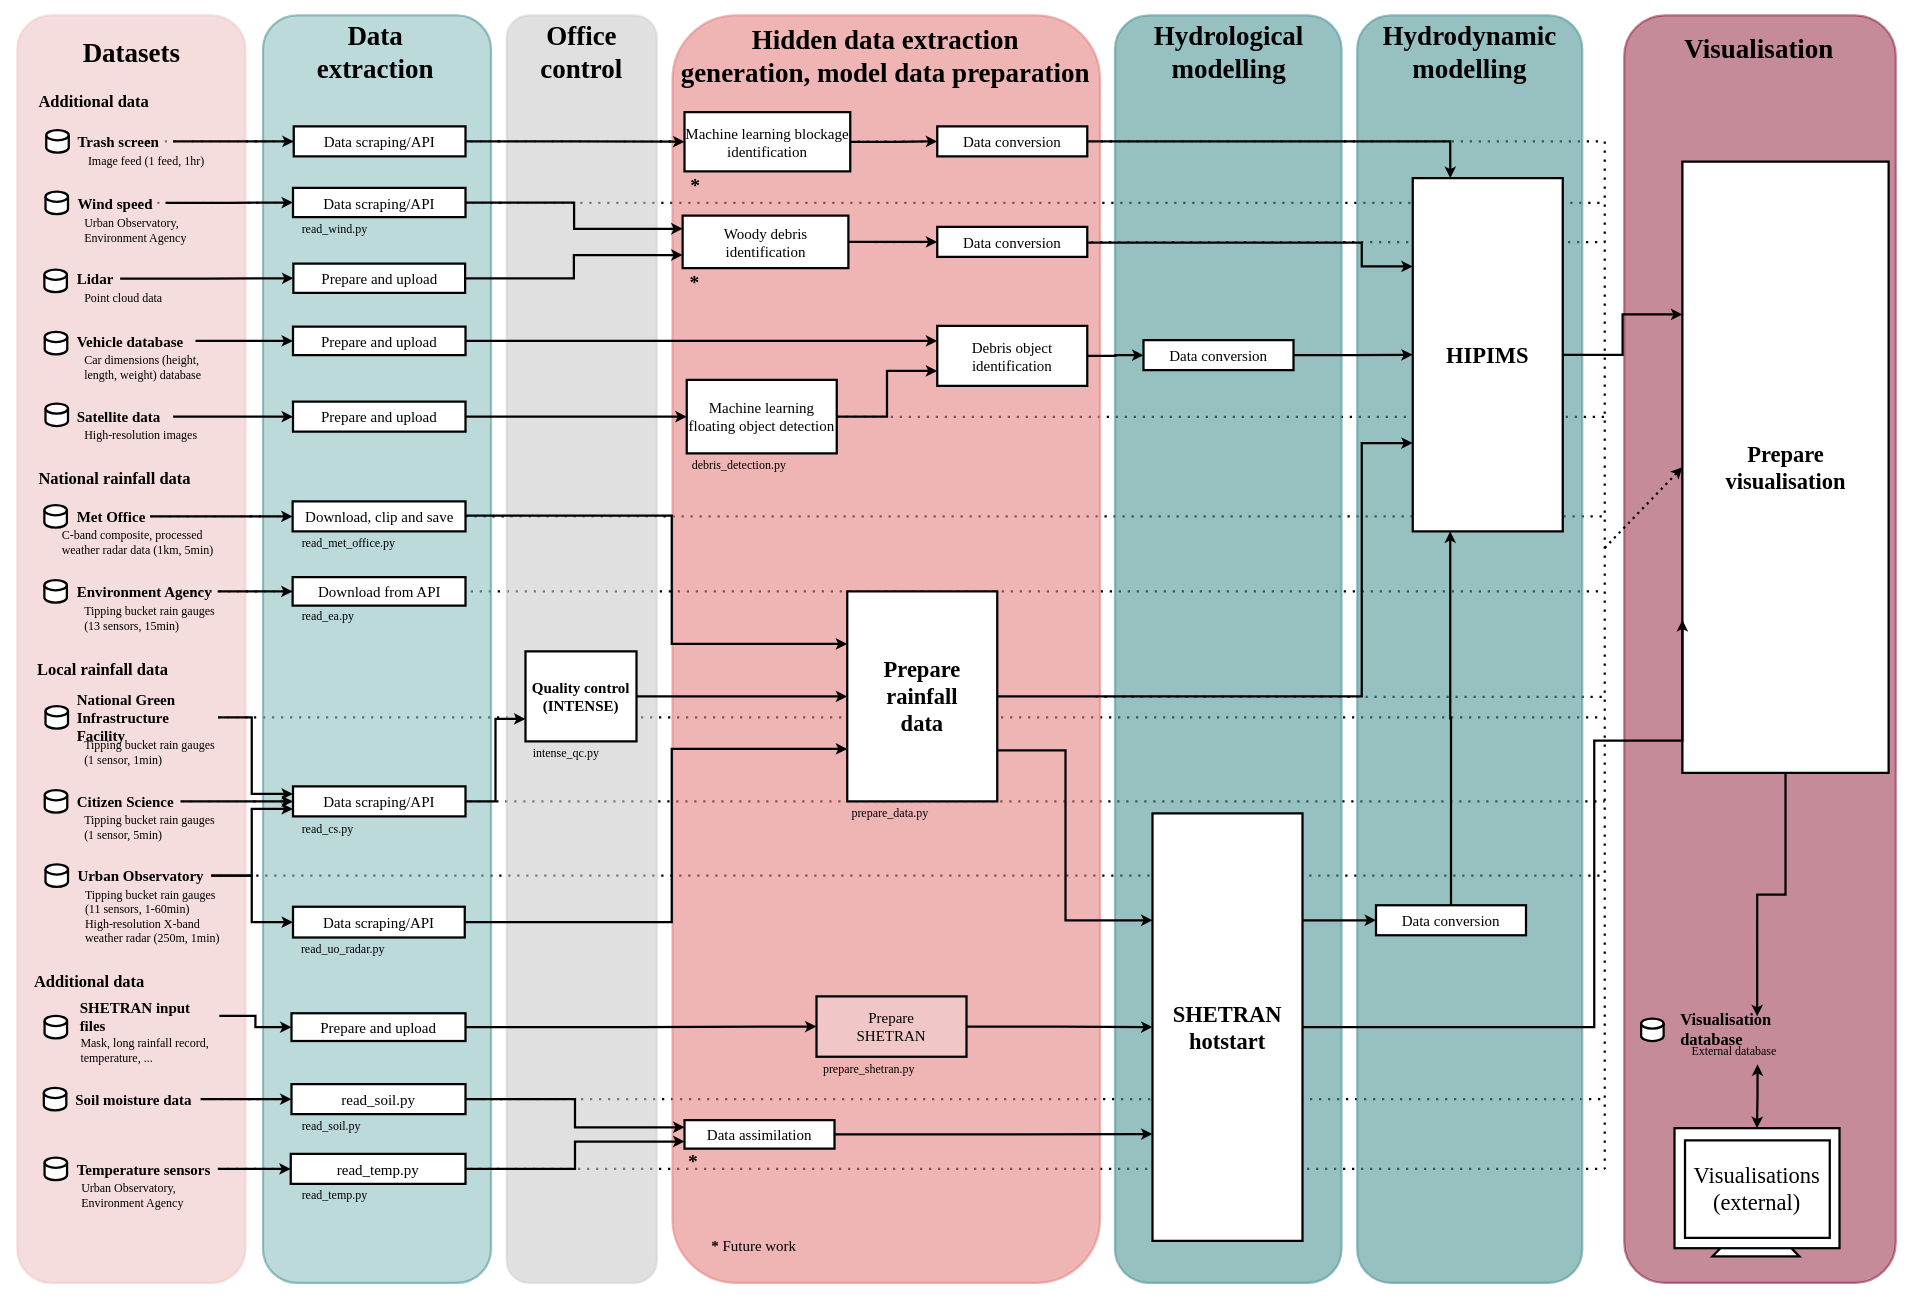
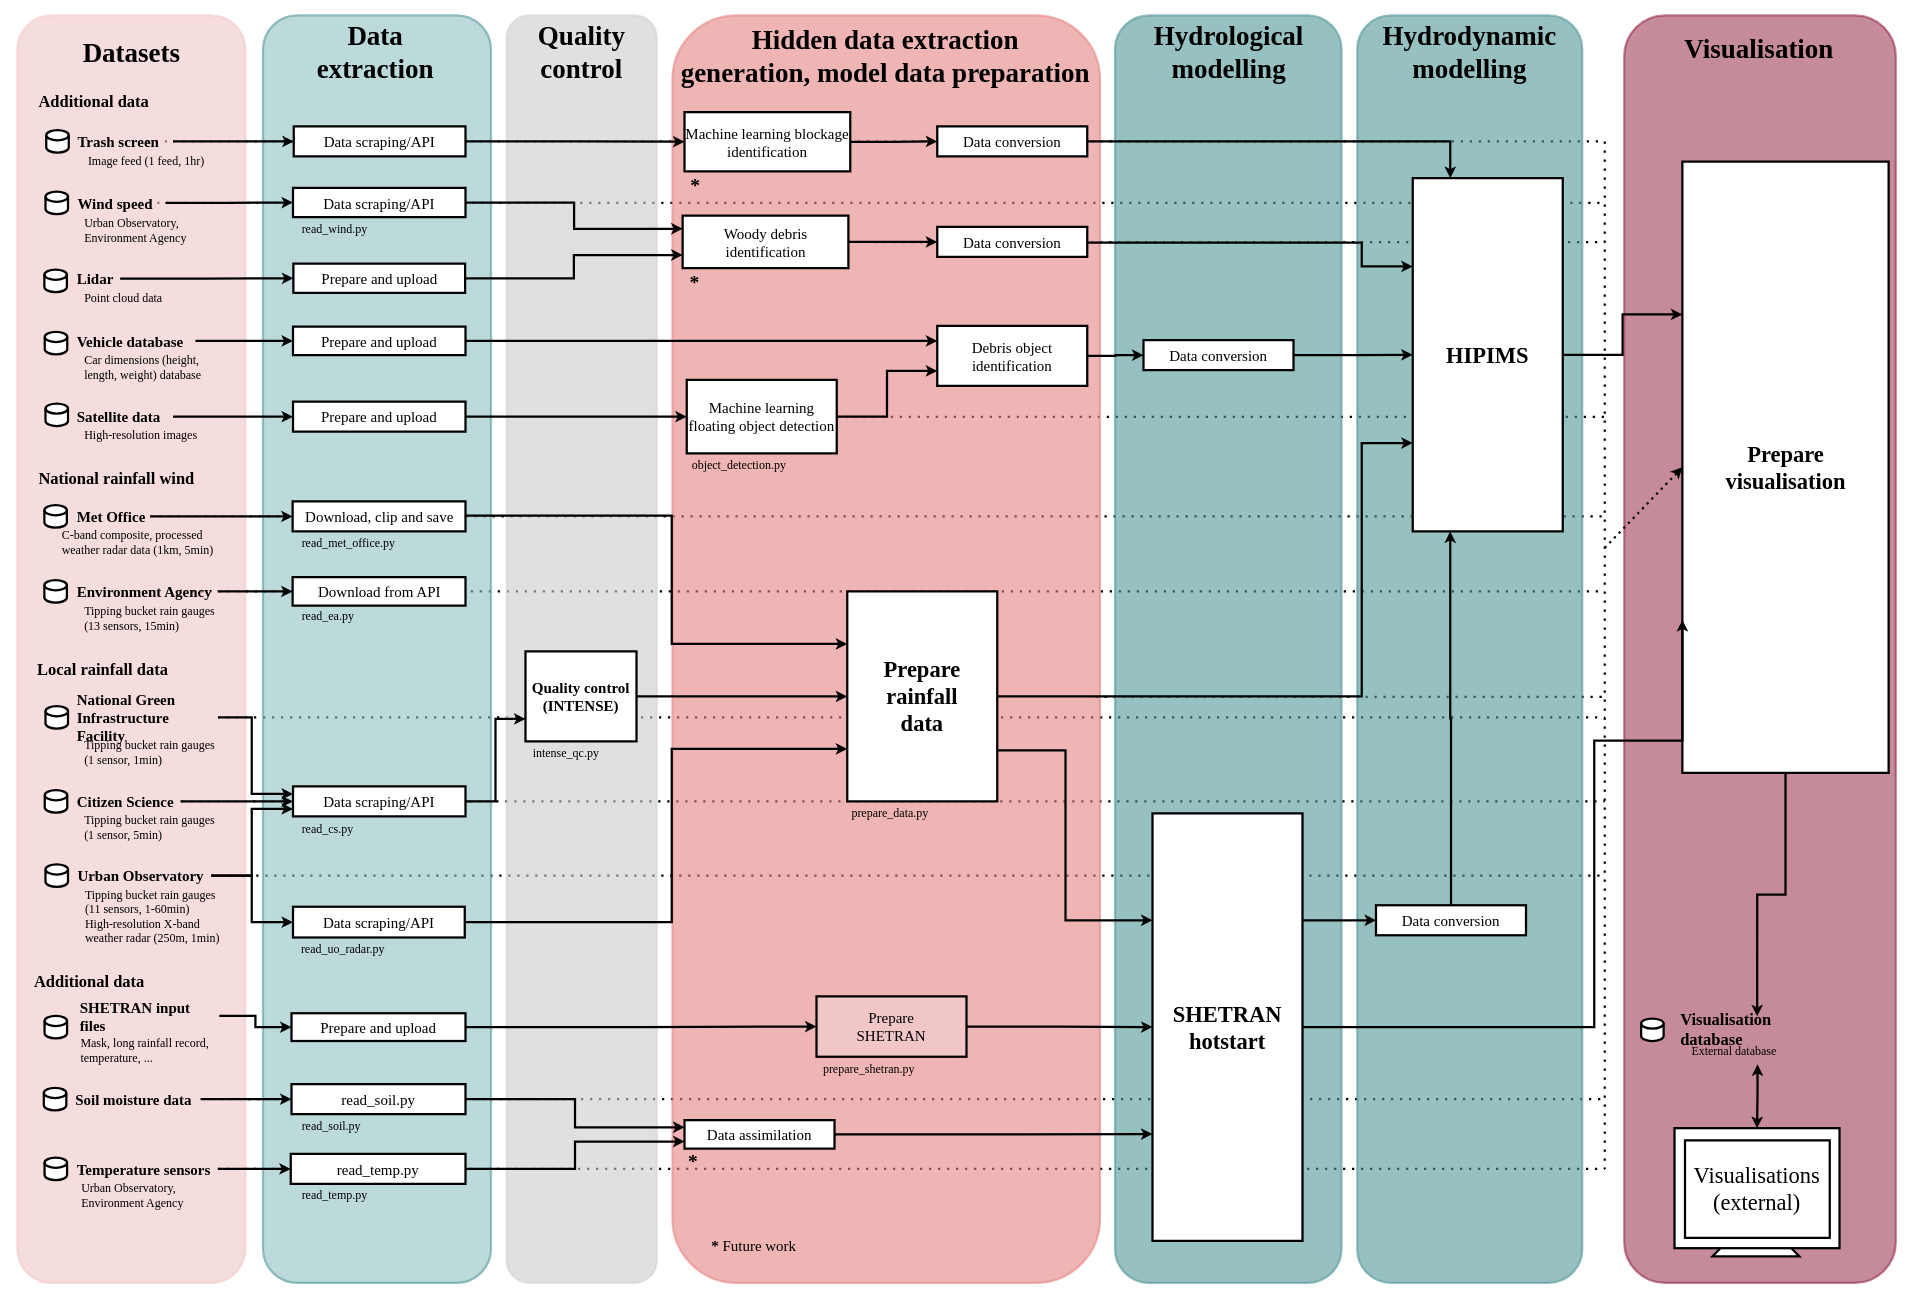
node "Office control": label "Office control" -> "Quality control"
node "debris_detection.py": label "debris_detection.py" -> "object_detection.py"
node "National rainfall data": label "National rainfall data" -> "National rainfall wind"
